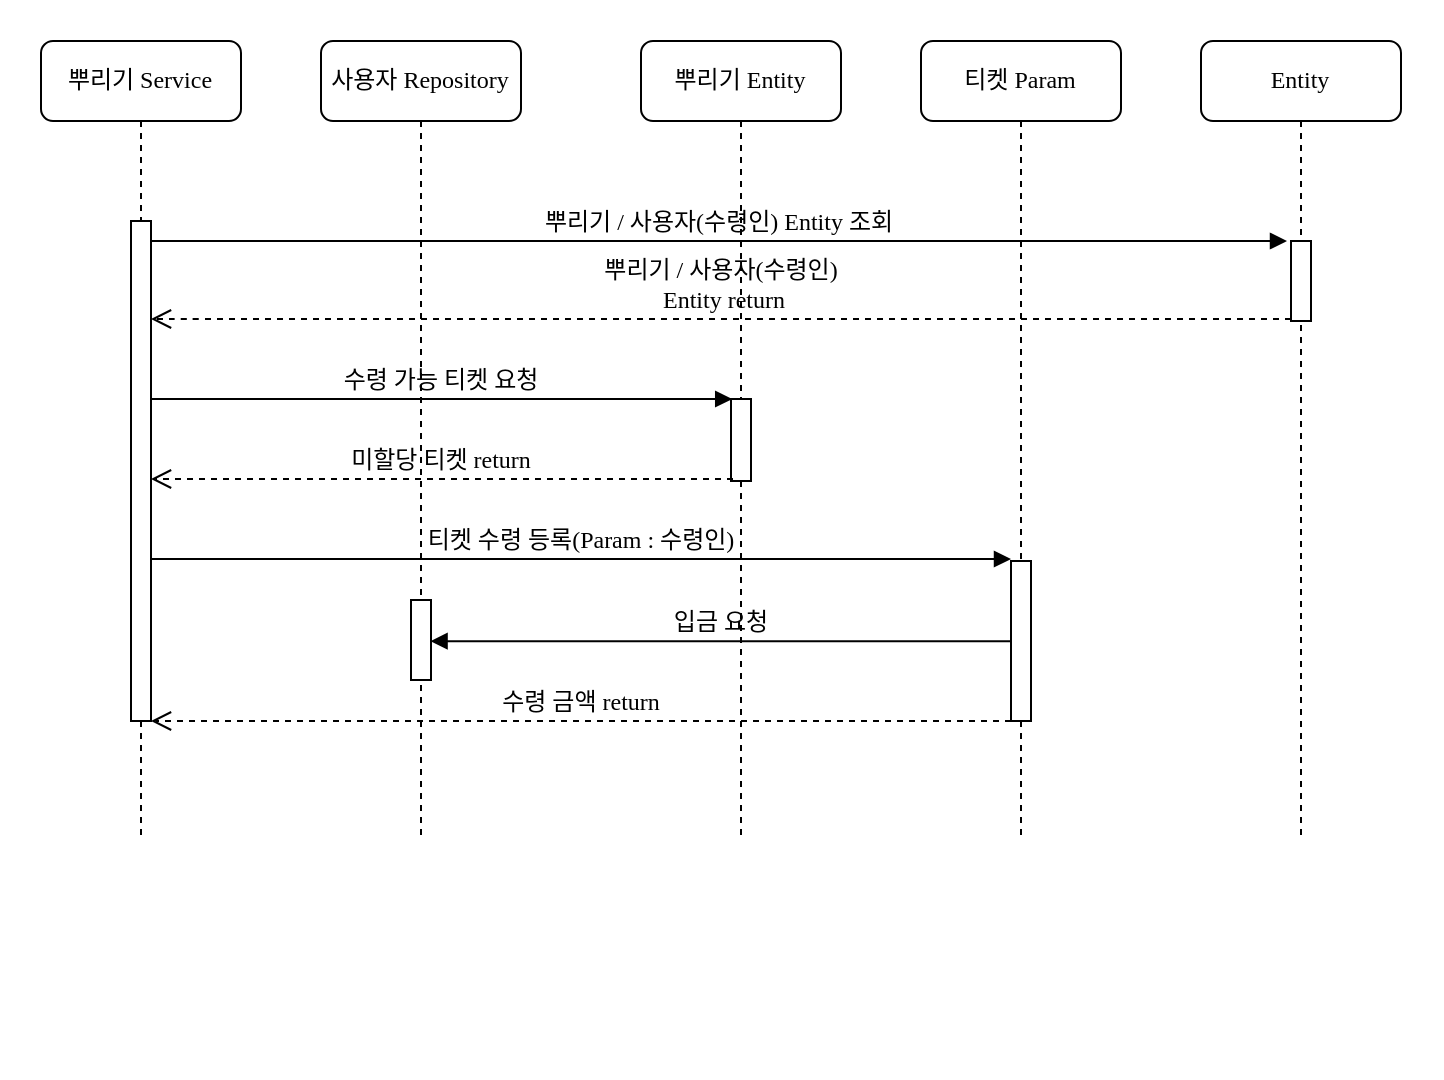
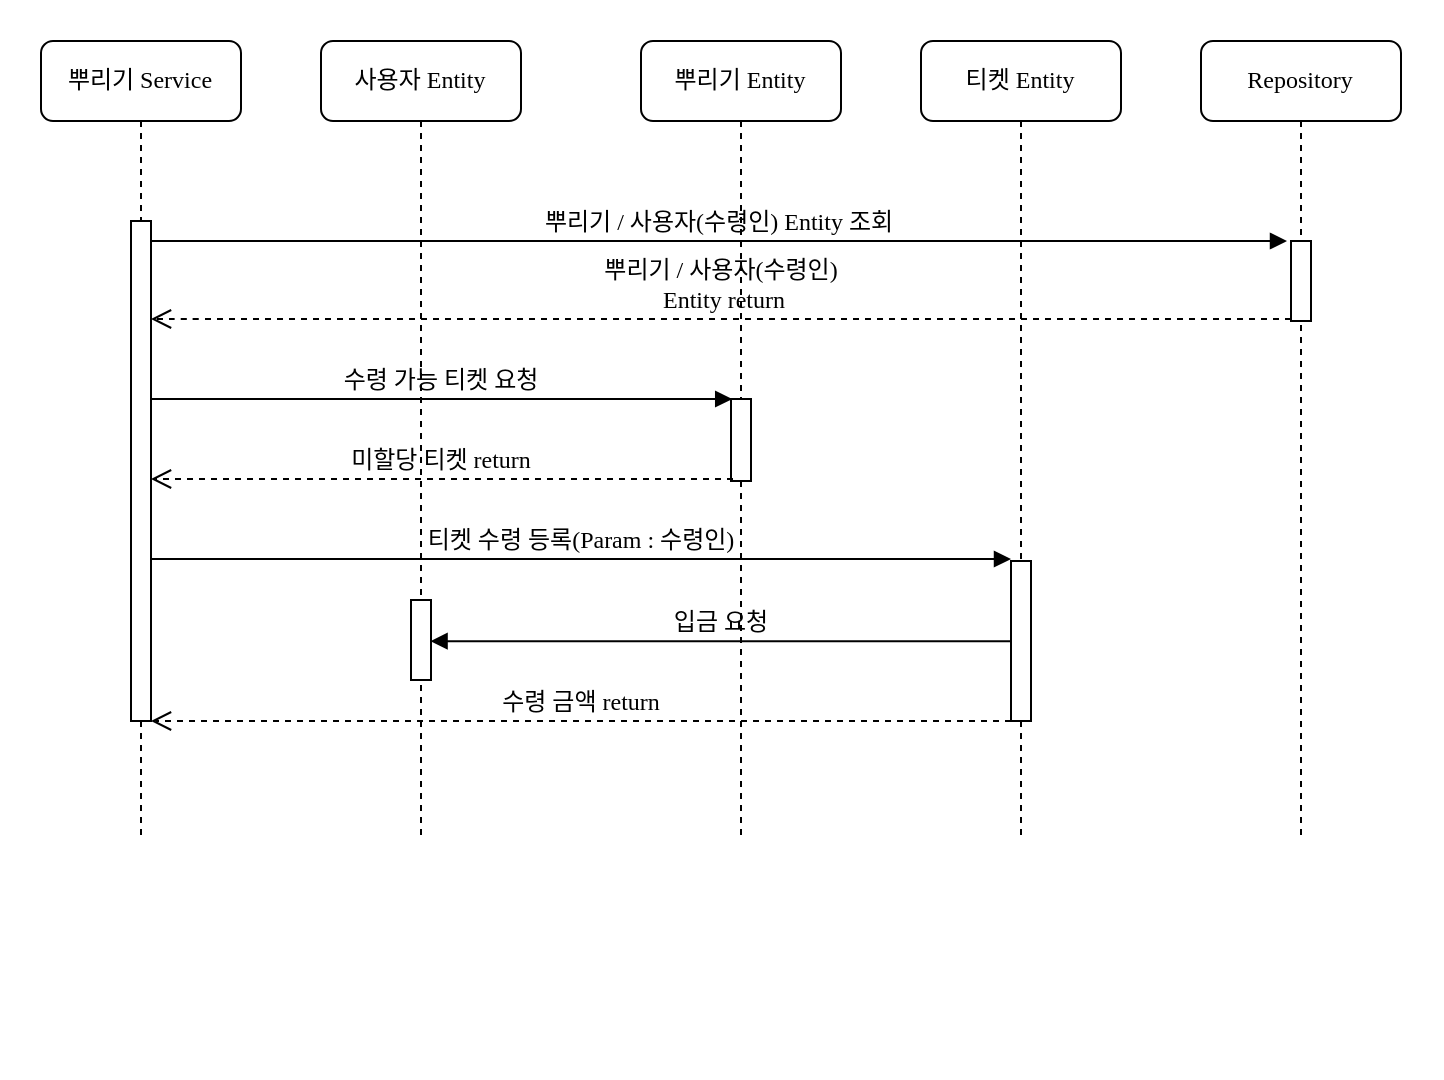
node "사용자 Repository": label "사용자 Repository" -> "사용자 Entity"
node "티켓 Param": label "티켓 Param" -> "티켓 Entity"
node "Entity": label "Entity" -> "Repository"
